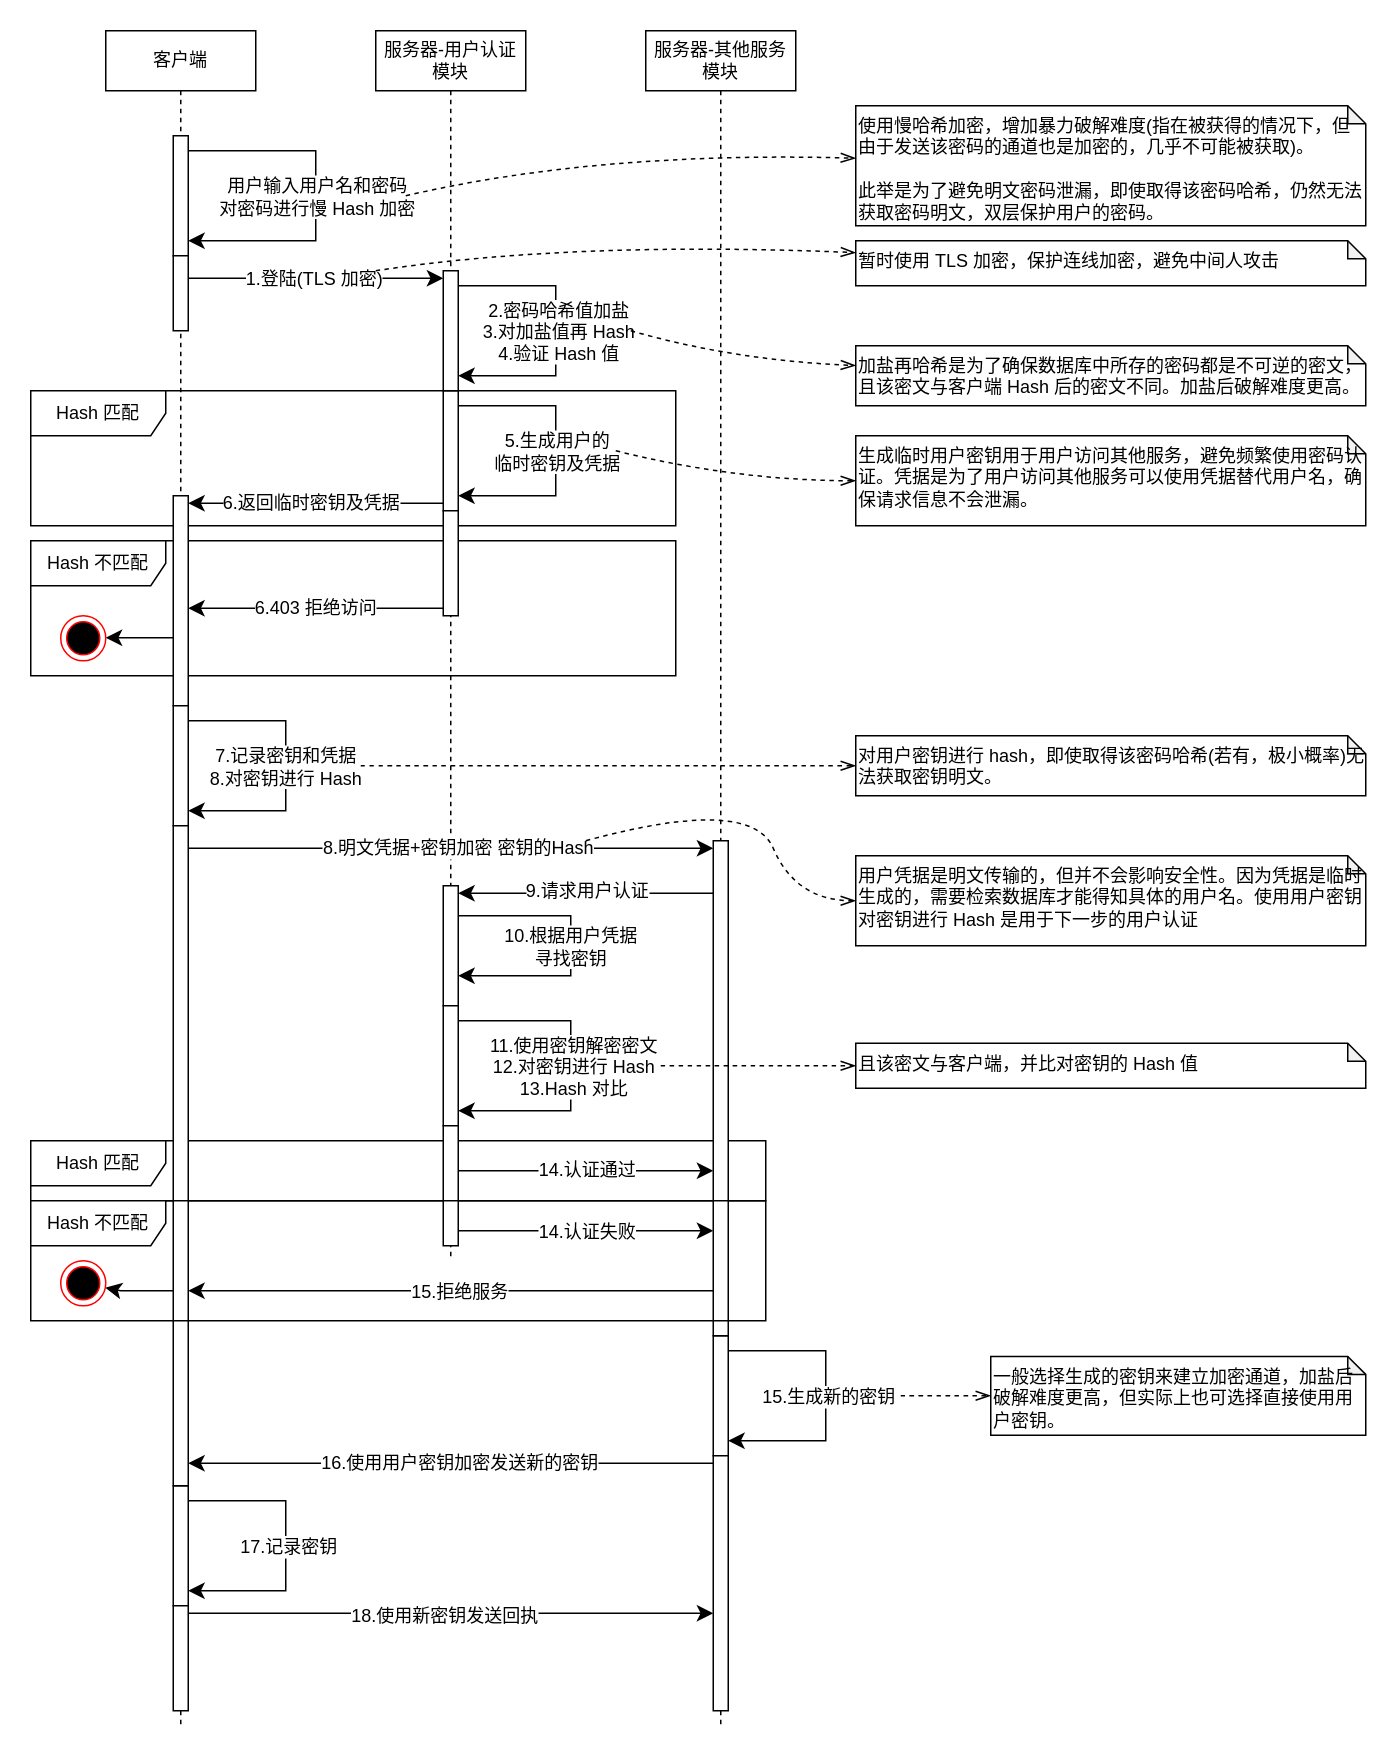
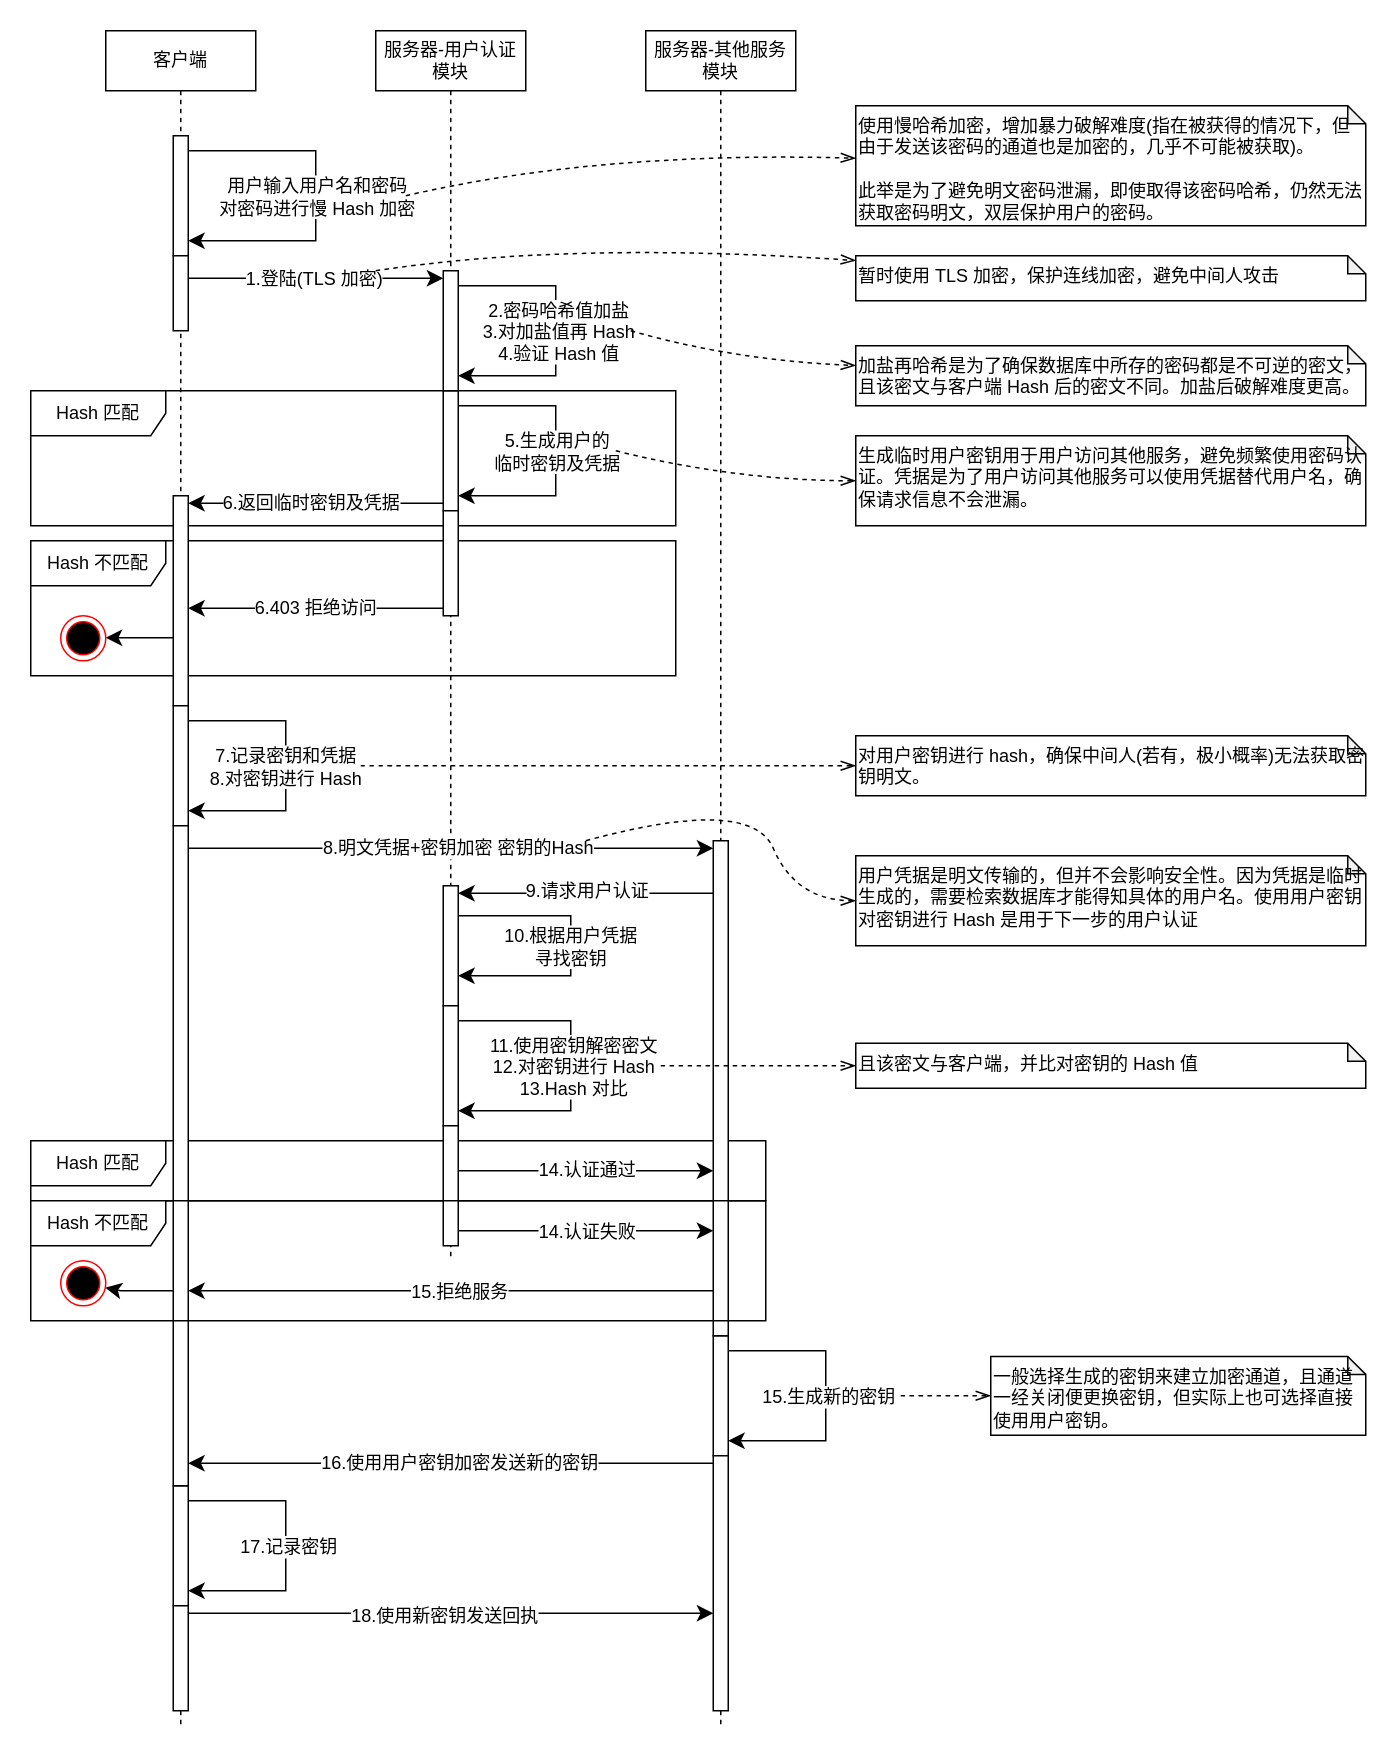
node "暂时使用 TLS 加密，保护连线加密，避免中间人攻击": moved (1111, 263) -> (1111, 278)
node "对用户密钥进行 hash，即使取得该密码哈希(若有，极小概率)无法获取密钥明文。": label "对用户密钥进行 hash，即使取得该密码哈希(若有，极小概率)无法获取密钥明文。" -> "对用户密钥进行 hash，确保中间人(若有，极小概率)无法获取密钥明文。"
node "一般选择生成的密钥来建立加密通道，加盐后破解难度更高，但实际上也可选择直接使用用户密钥。": label "一般选择生成的密钥来建立加密通道，加盐后破解难度更高，但实际上也可选择直接使用用户密钥。" -> "一般选择生成的密钥来建立加密通道，且通道一经关闭便更换密钥，但实际上也可选择直接使用用户密钥。"
